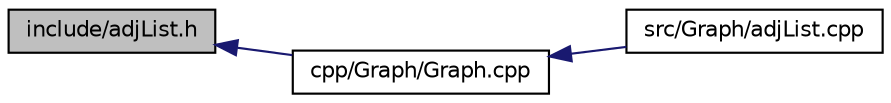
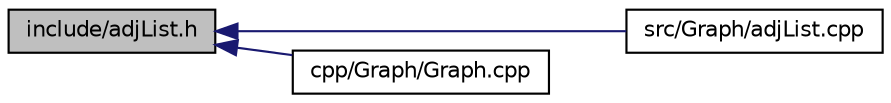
edge "src/Graph/adjList.cpp" -> "cpp/Graph/Graph.cpp": now "src/Graph/adjList.cpp" -> "include/adjList.h"
